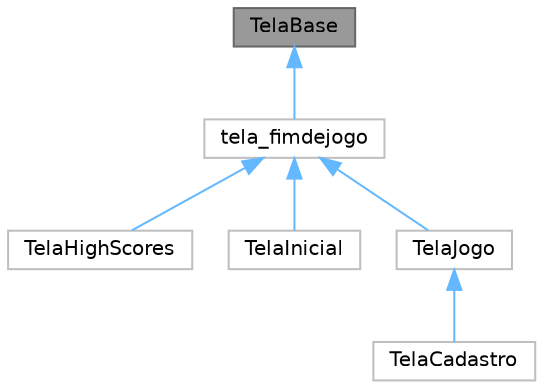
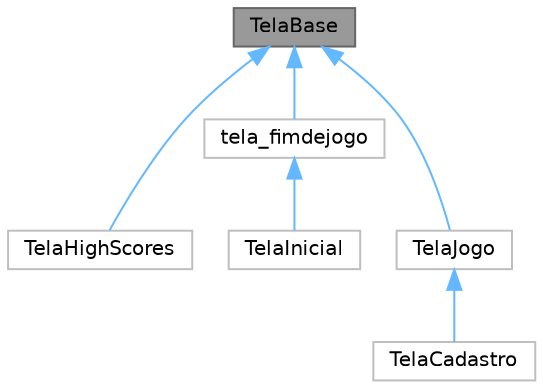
edge "TelaHighScores" -> "tela_fimdejogo": now "TelaHighScores" -> "TelaBase"
edge "TelaJogo" -> "tela_fimdejogo": now "TelaJogo" -> "TelaBase"
